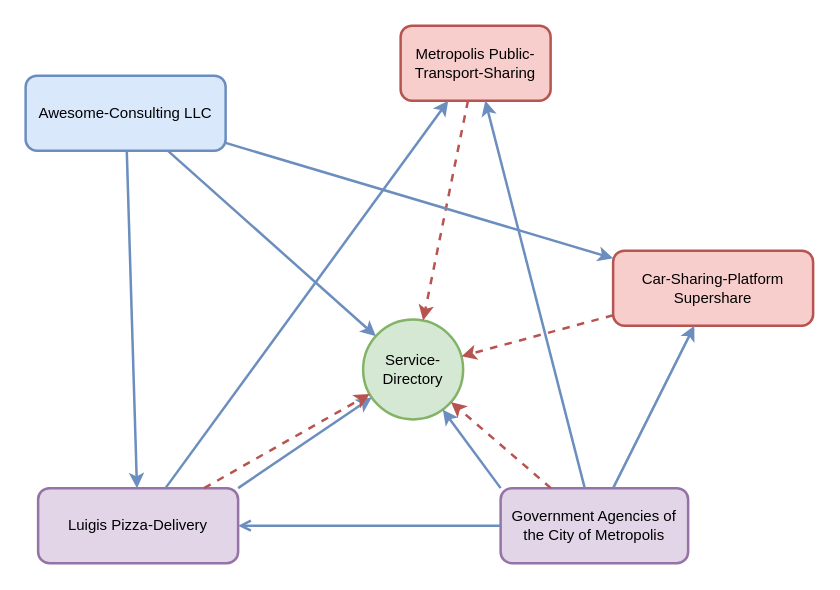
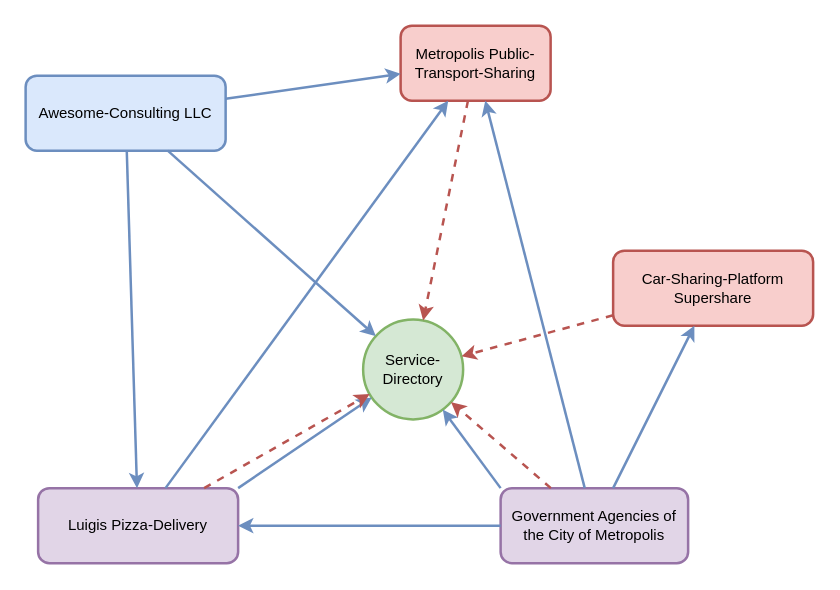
edge "Awesome-Consulting LLC" -> "Car-Sharing-Platform Supershare": now "Awesome-Consulting LLC" -> "Metropolis Public-Transport-Sharing"
edge "Government Agencies of the City of Metropolis" -> "Luigis Pizza-Delivery": arrowhead open -> classic
